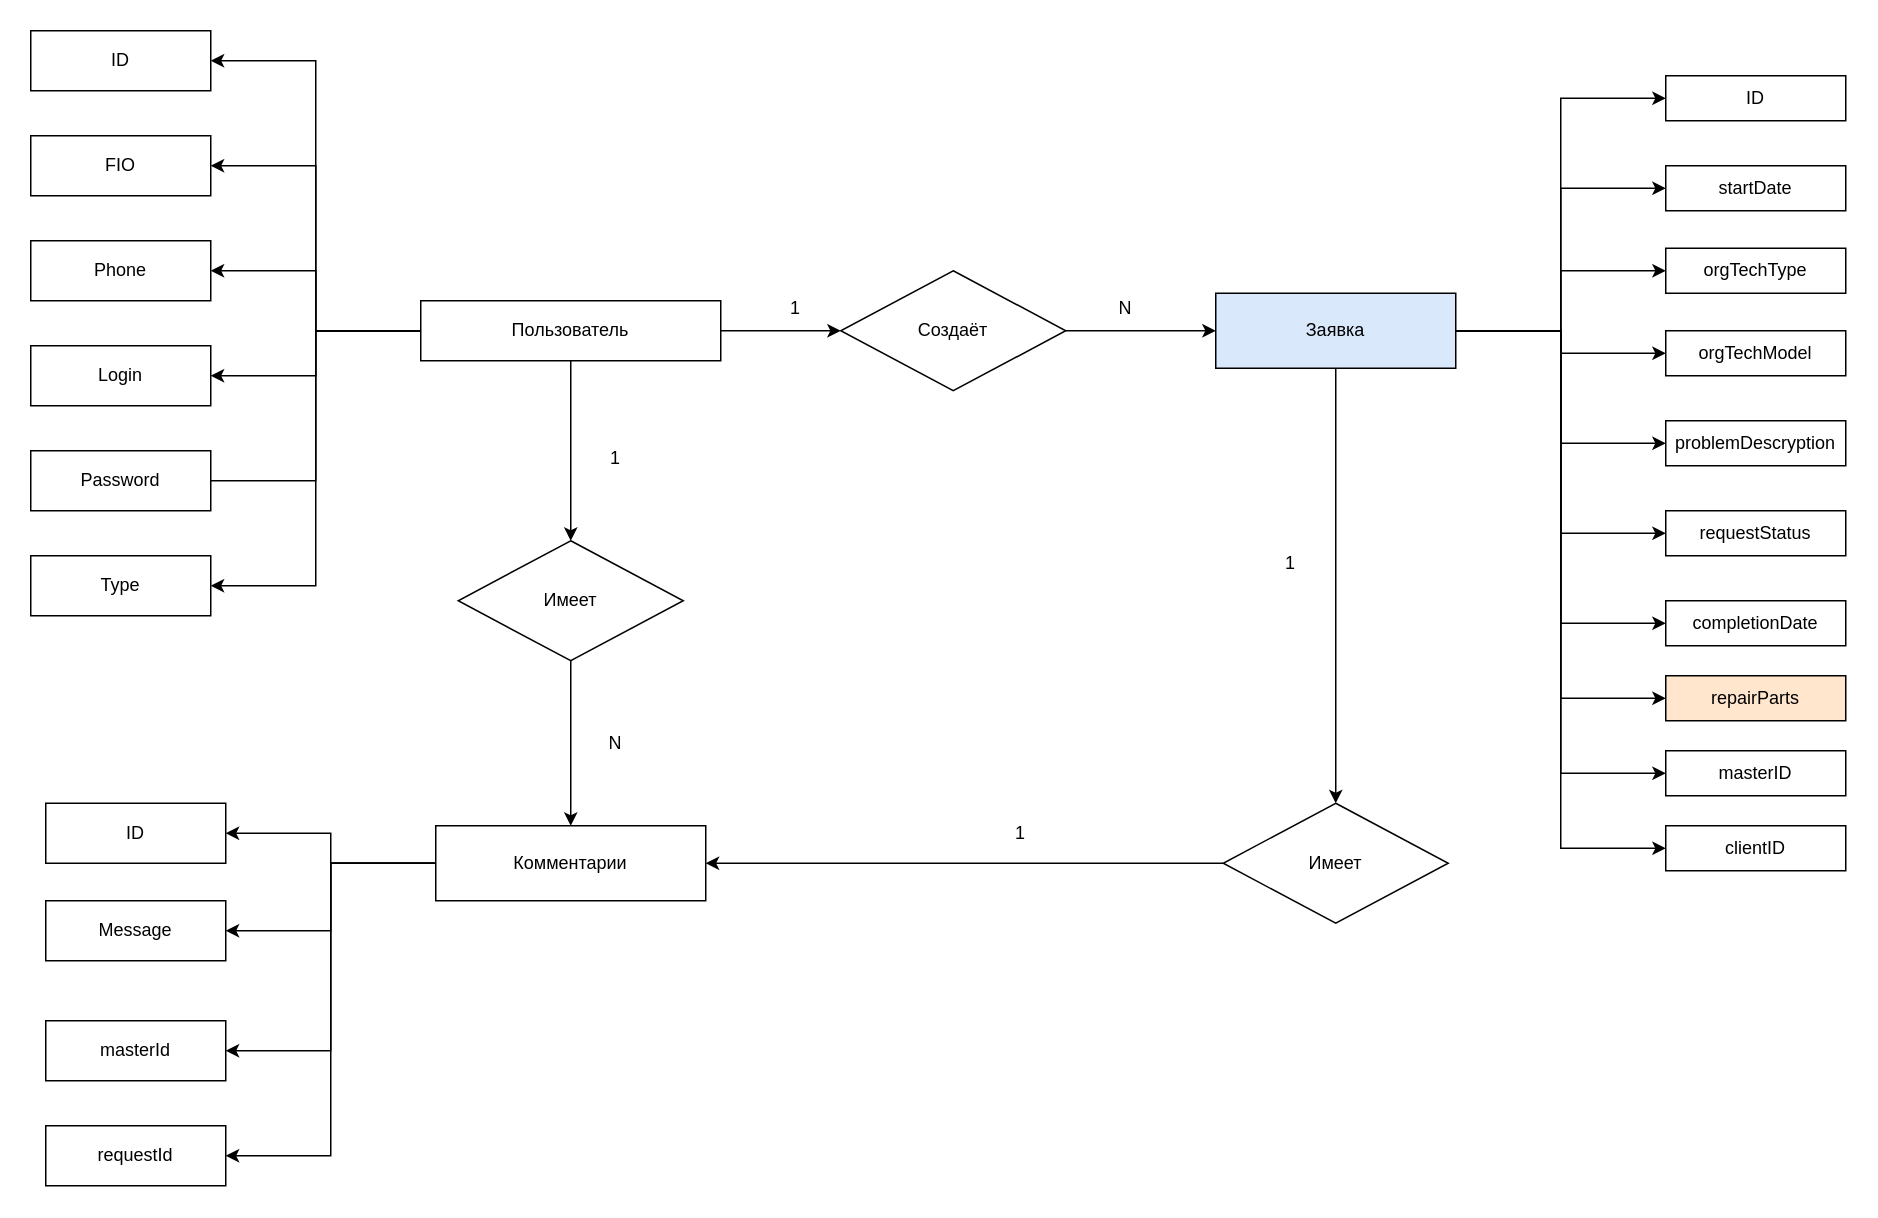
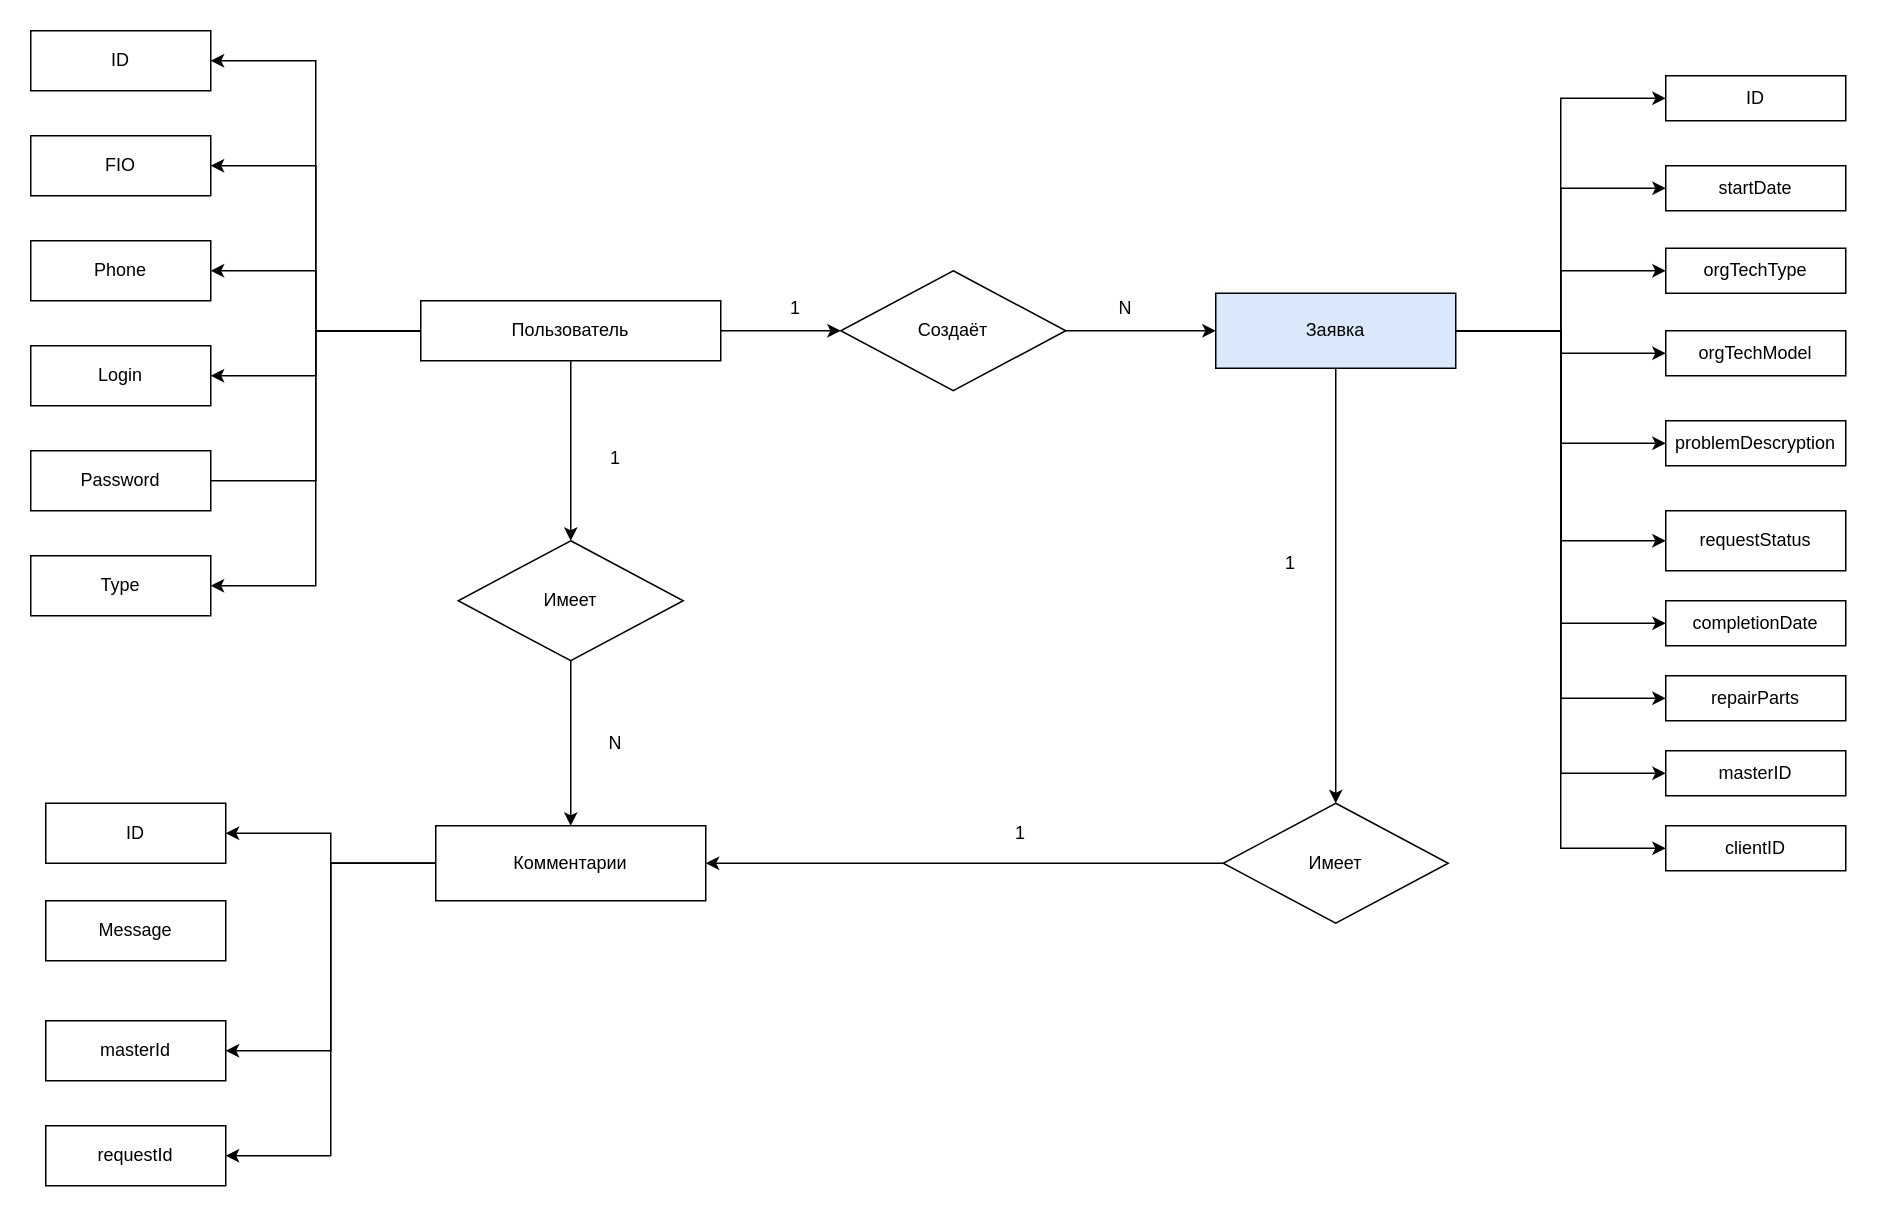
node "requestStatus": size 180x45 -> 180x60
node "repairParts": fillcolor #ffe6cc -> #ffffff
edge "Комментарии" -> "Message": removed
